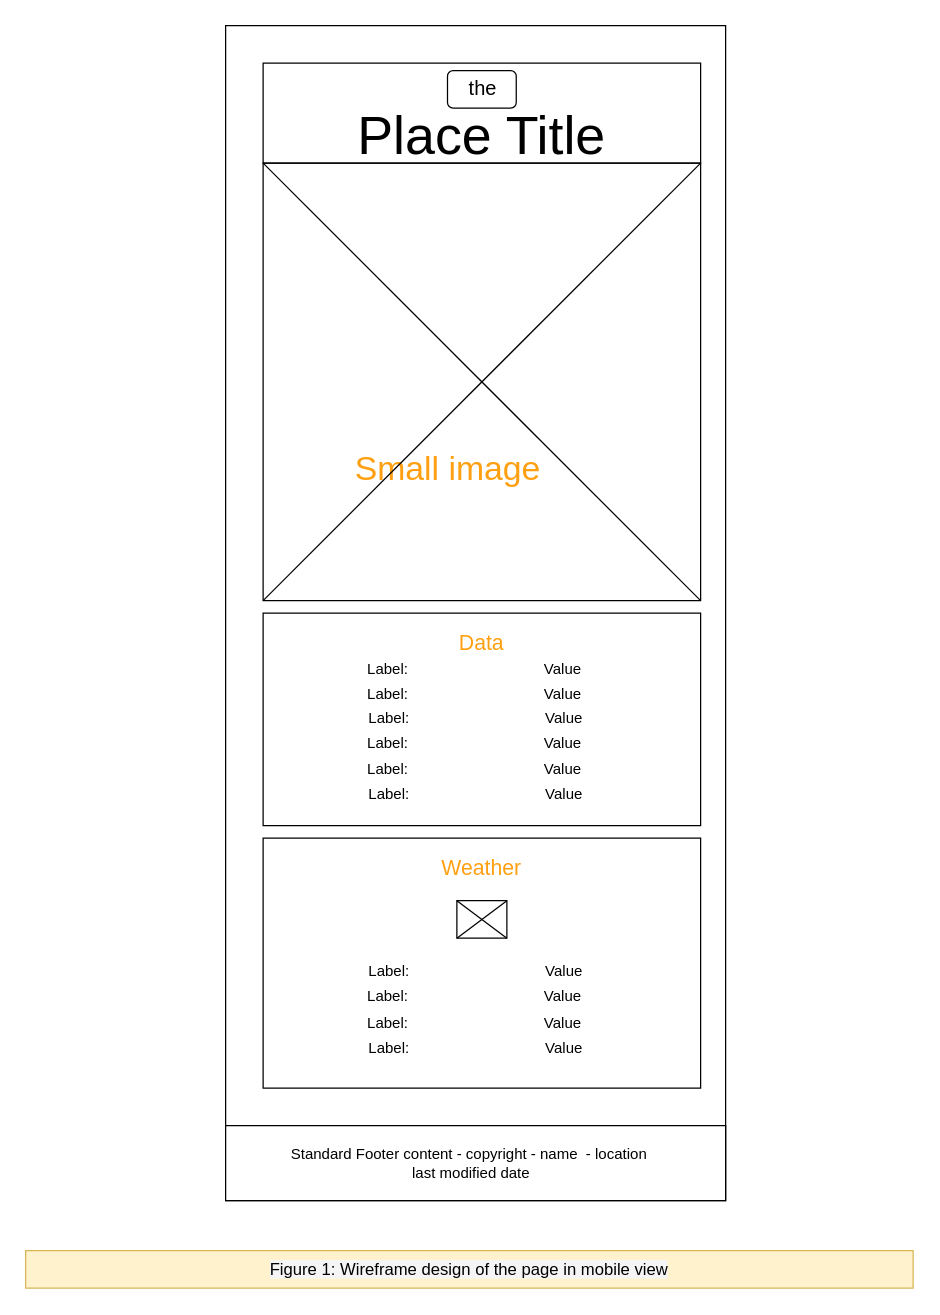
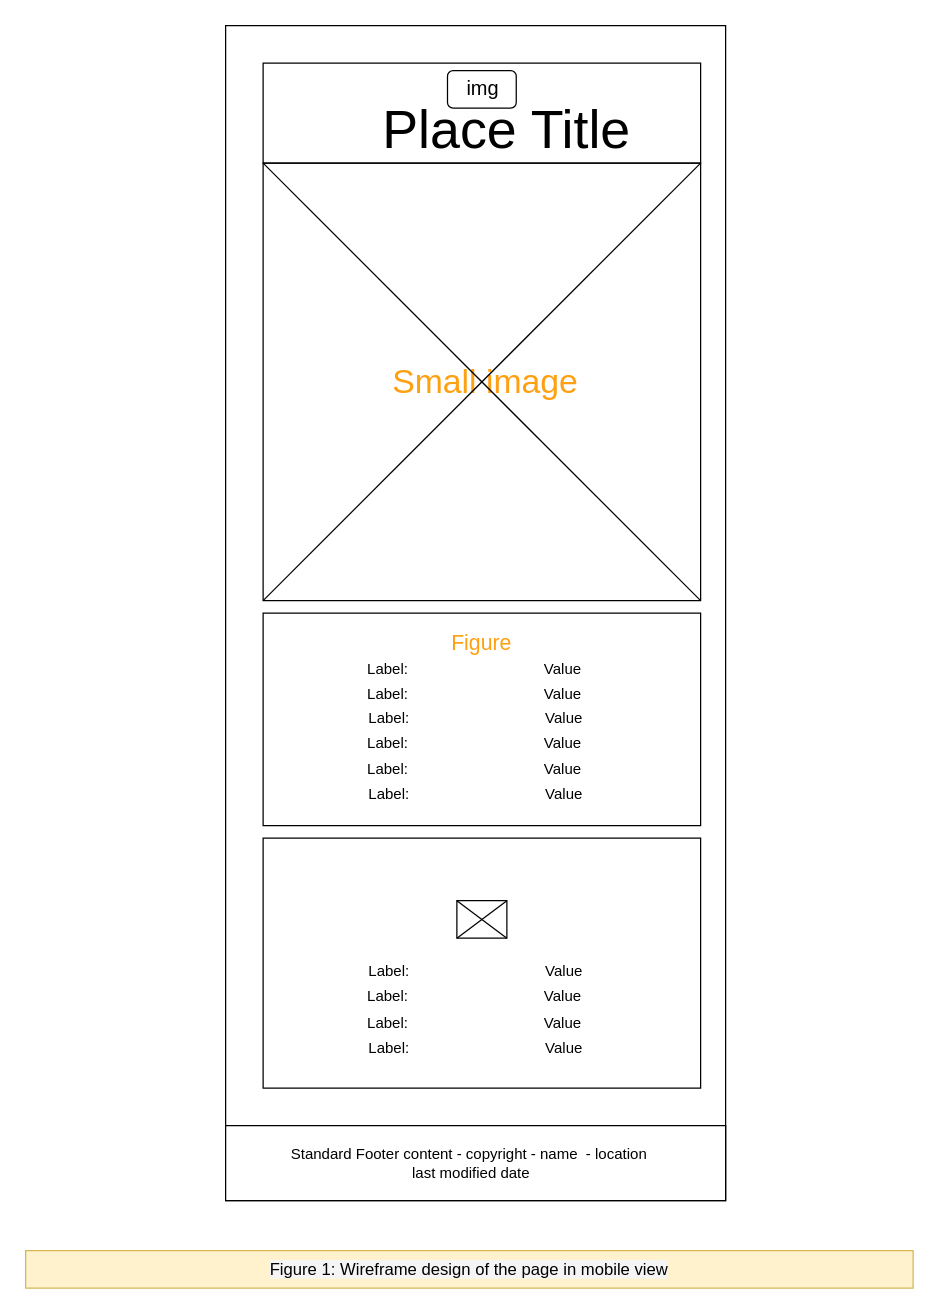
node "the": label "the" -> "img"
node "Place Title": moved (482, 135) -> (507, 129)
node "Small image": moved (448, 469) -> (486, 382)
node "Data": label "Data" -> "Figure"
node "Weather": removed
